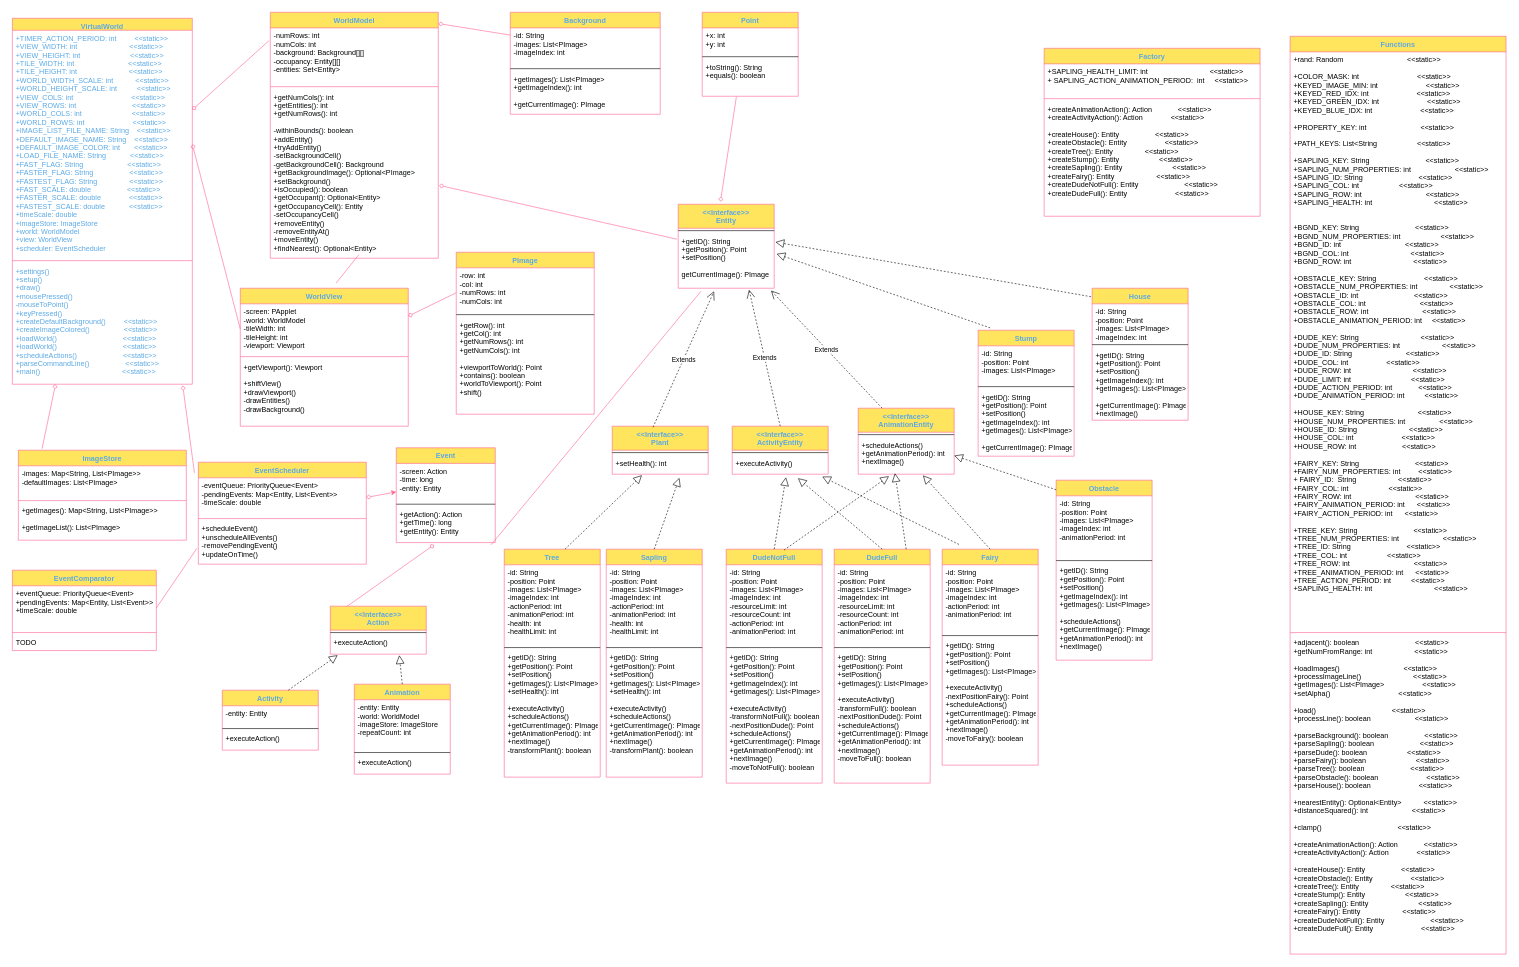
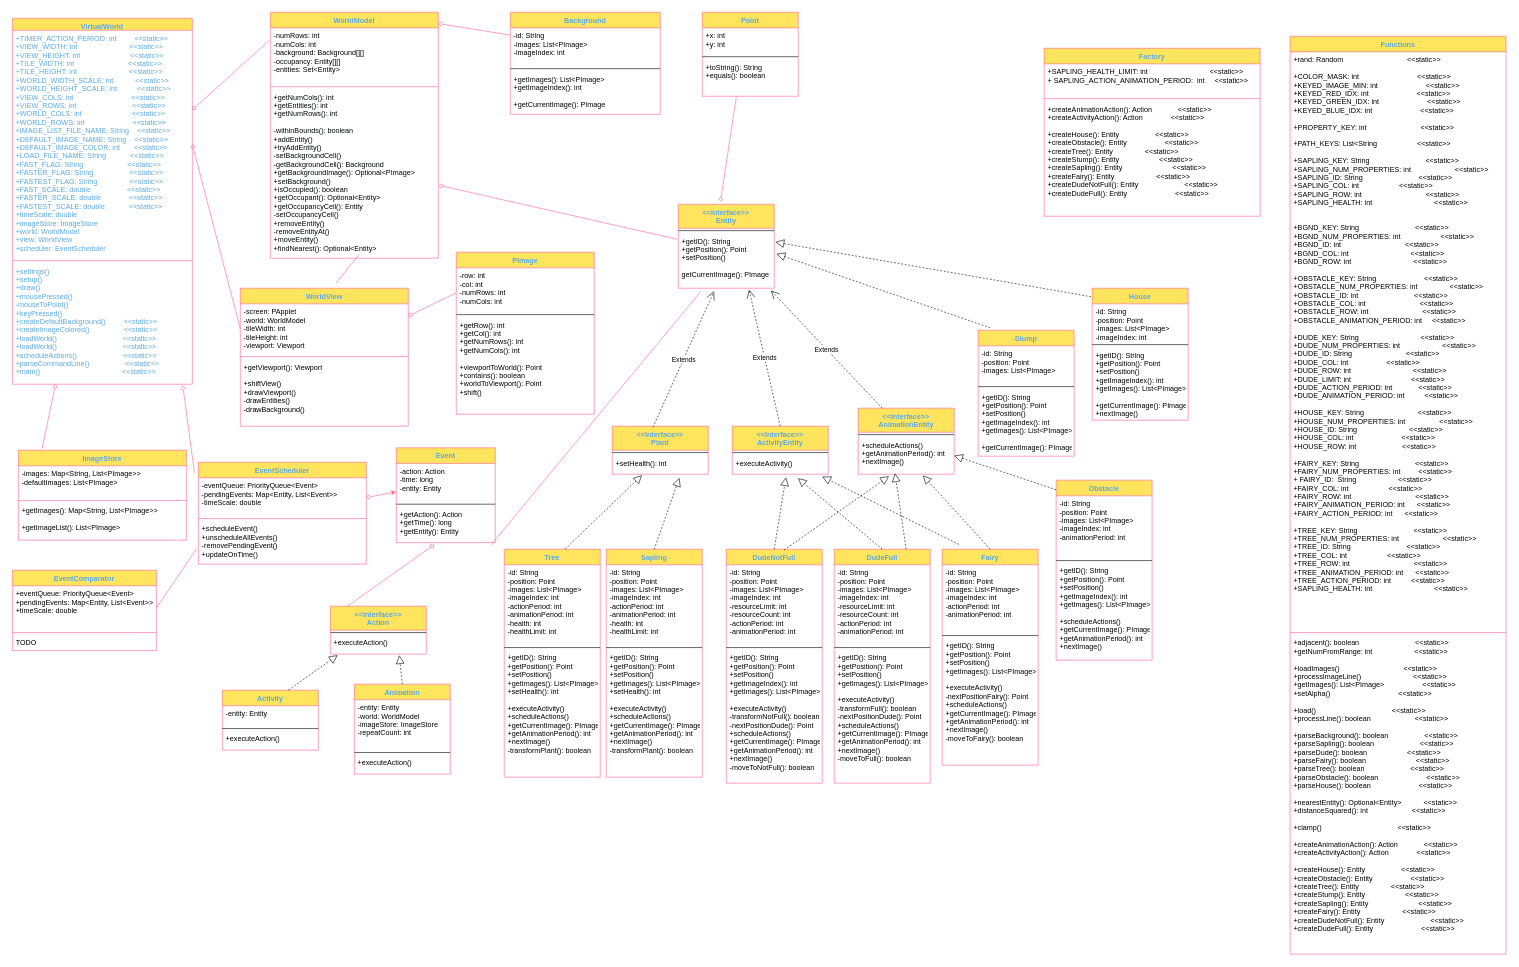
node "-screen: Action -time: long -entity: Entity": label "-screen: Action -time: long -entity: Entity" -> "-action: Action -time: long -entity: Entity"
